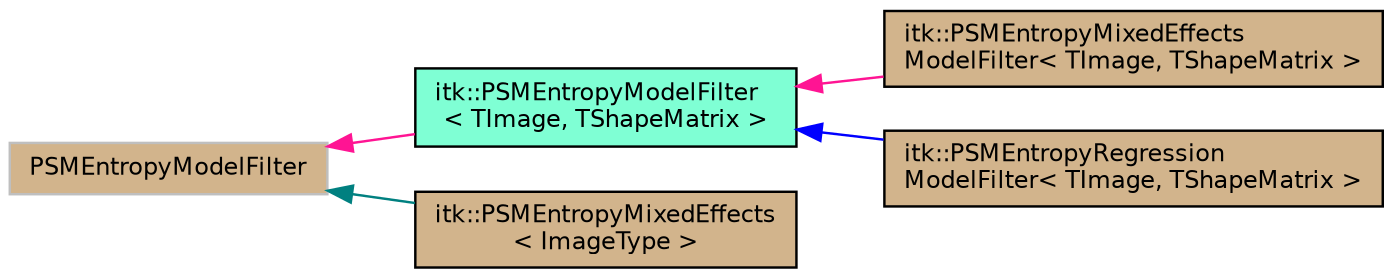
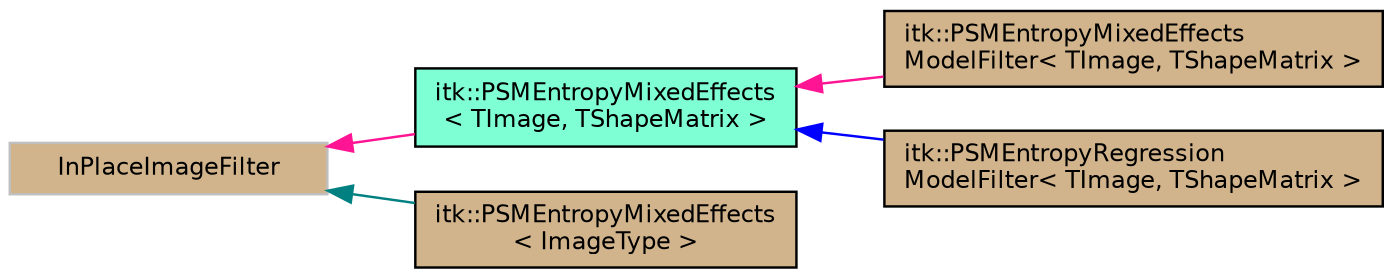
node "itk::PSMEntropyModelFilter < TImage, TShapeMatrix >": label "itk::PSMEntropyModelFilter < TImage, TShapeMatrix >" -> "itk::PSMEntropyMixedEffects < TImage, TShapeMatrix >"
node "PSMEntropyModelFilter": label "PSMEntropyModelFilter" -> "InPlaceImageFilter"
